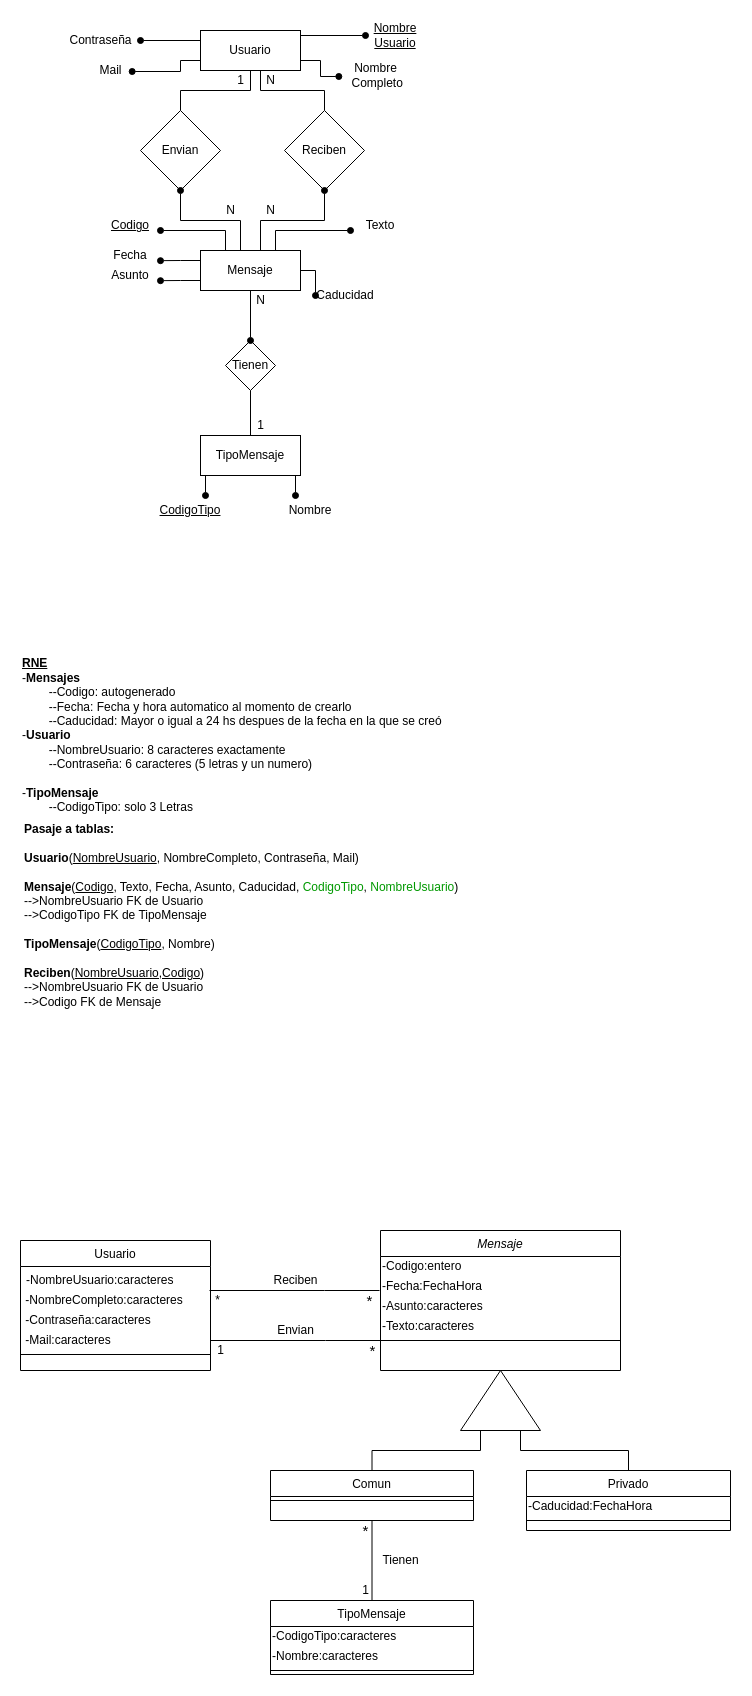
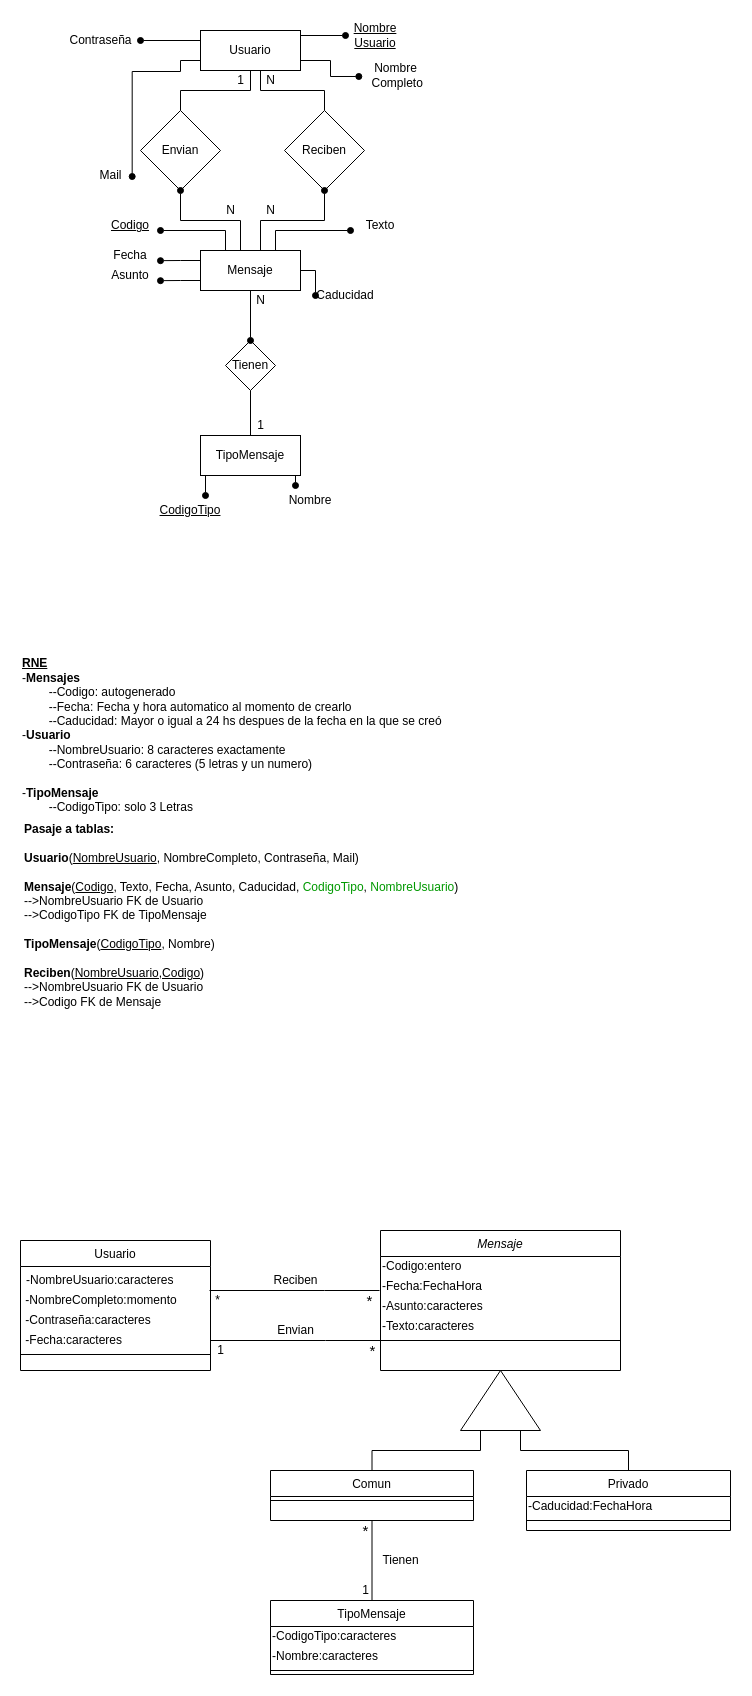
node "Nombre Usuario": moved (396, 36) -> (376, 36)
node "Mail": moved (111, 71) -> (111, 176)
node "Nombre Completo": moved (376, 76) -> (396, 76)
node "Nombre": moved (311, 511) -> (311, 501)
node "-NombreCompleto:caracteres": label "-NombreCompleto:caracteres" -> "-NombreCompleto:momento"
node "-Mail:caracteres": label "-Mail:caracteres" -> "-Fecha:caracteres"
